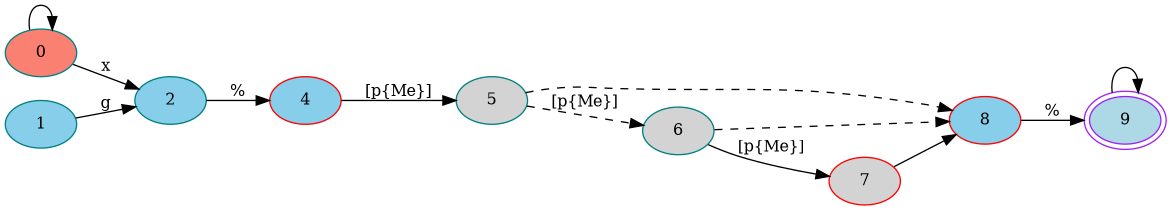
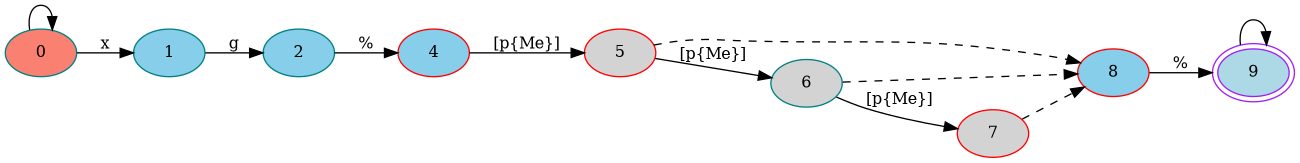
edge "0" -> "2": now "0" -> "1"
node "5": color teal -> red
edge "5" -> "6": style dashed -> solid
edge "7" -> "8": style solid -> dashed
